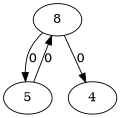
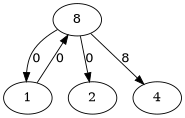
edge "8" -> "4": label "0" -> "8"
node "5": label "5" -> "1"
node "2": added
